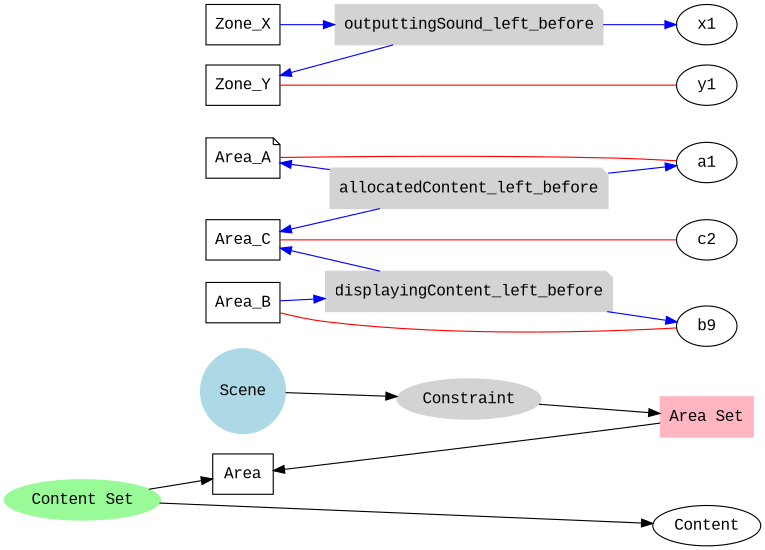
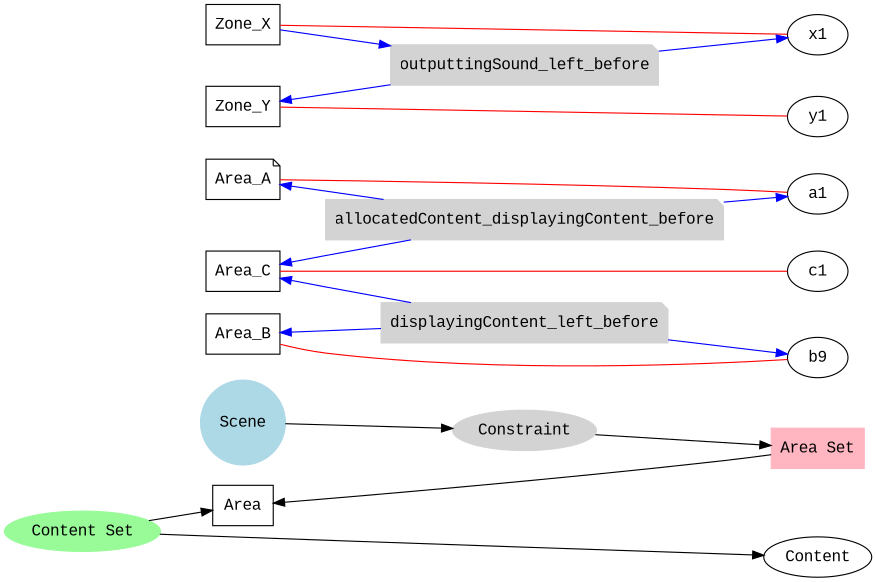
edge "Zone_X" -- "x1": added
node "allocatedContent_left_before": label "allocatedContent_left_before" -> "allocatedContent_displayingContent_before"
node "c2": label "c2" -> "c1"
edge "Area_B" -> "displayingContent_left_before": reversed
